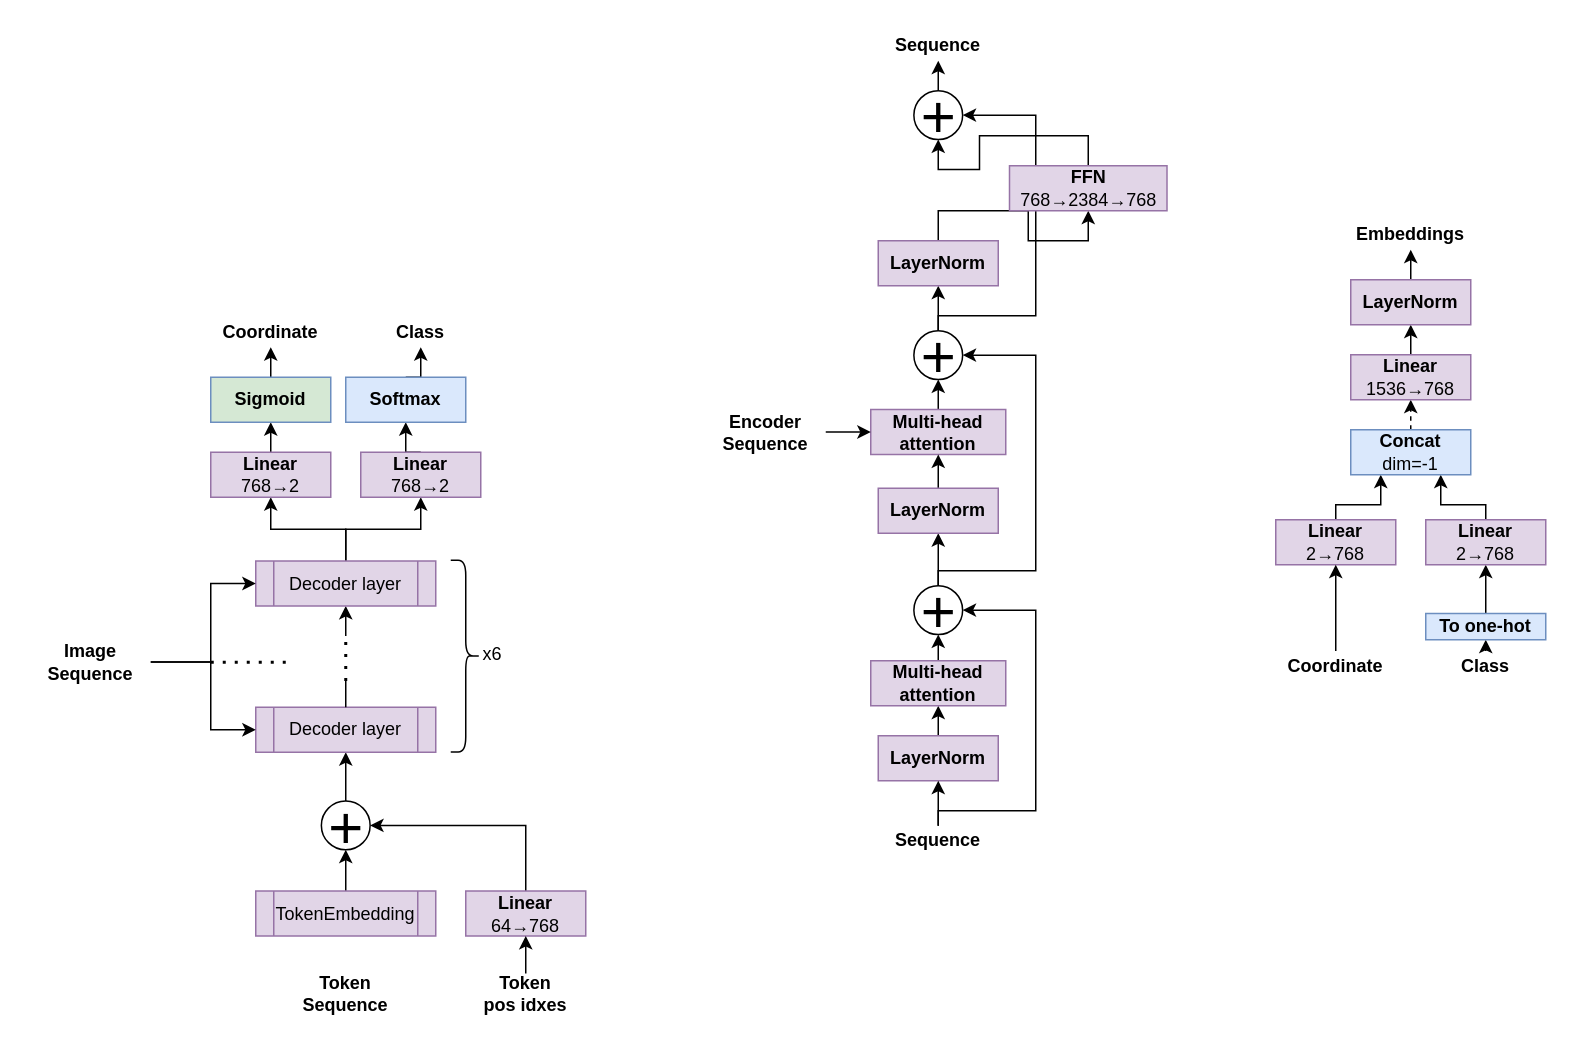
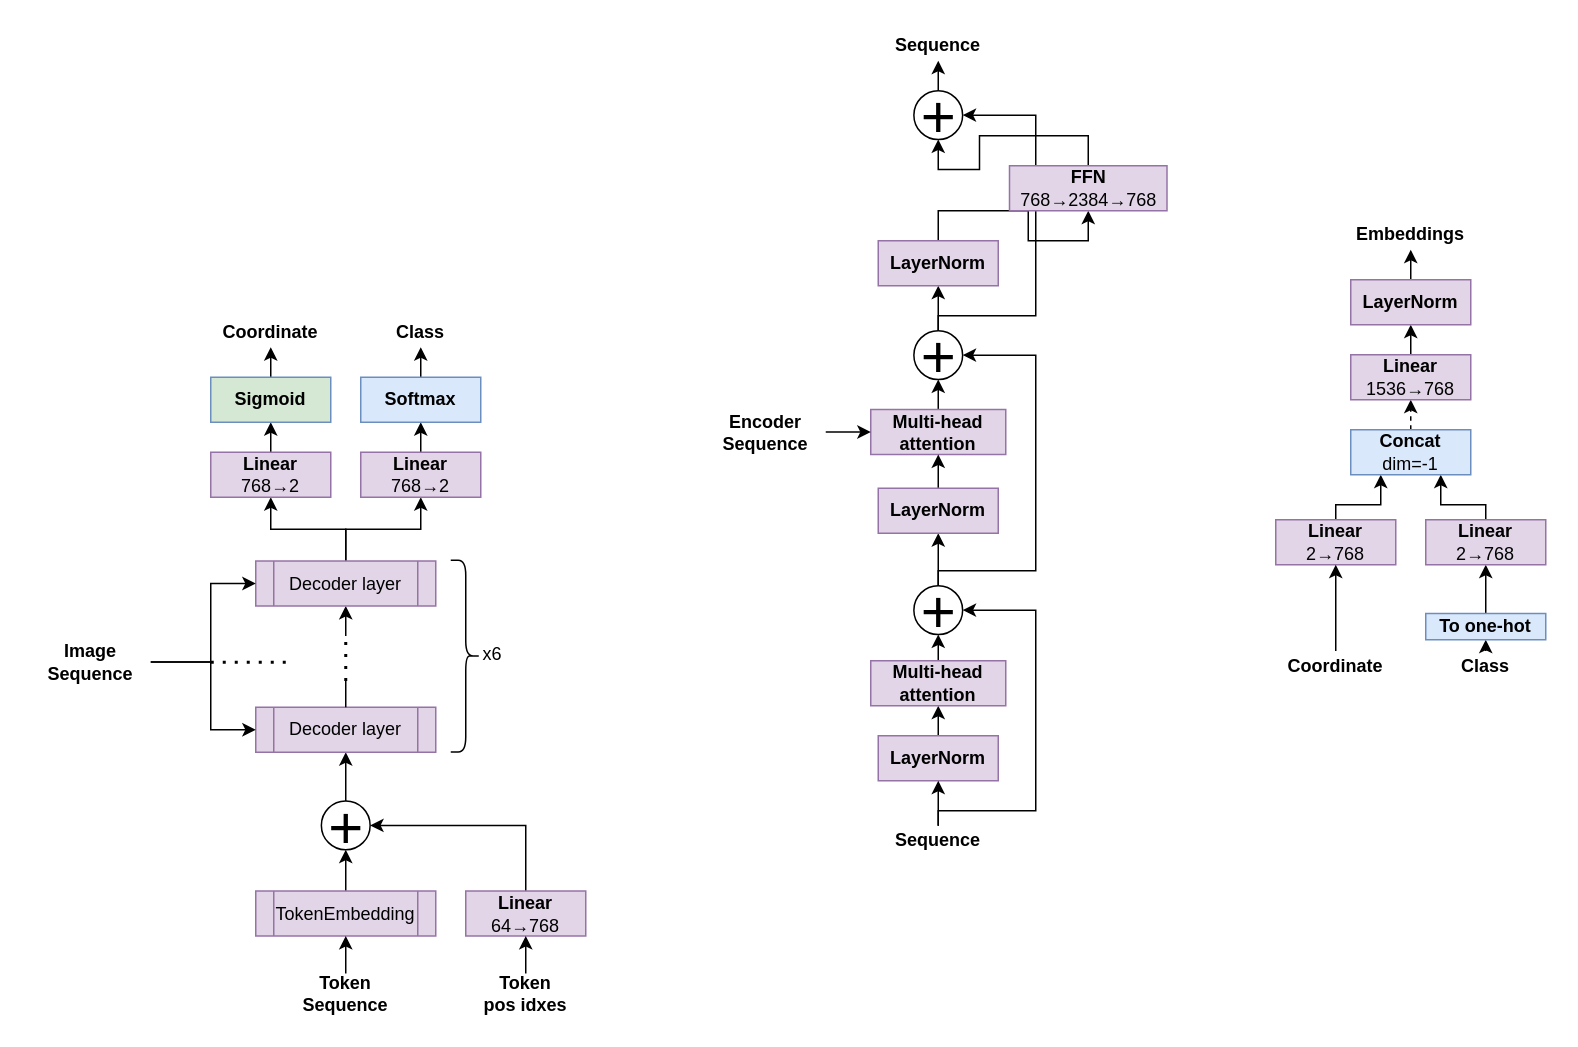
node "Softmax": moved (406, 400) -> (421, 400)
edge "Token Sequence" -> "TokenEmbedding": added
